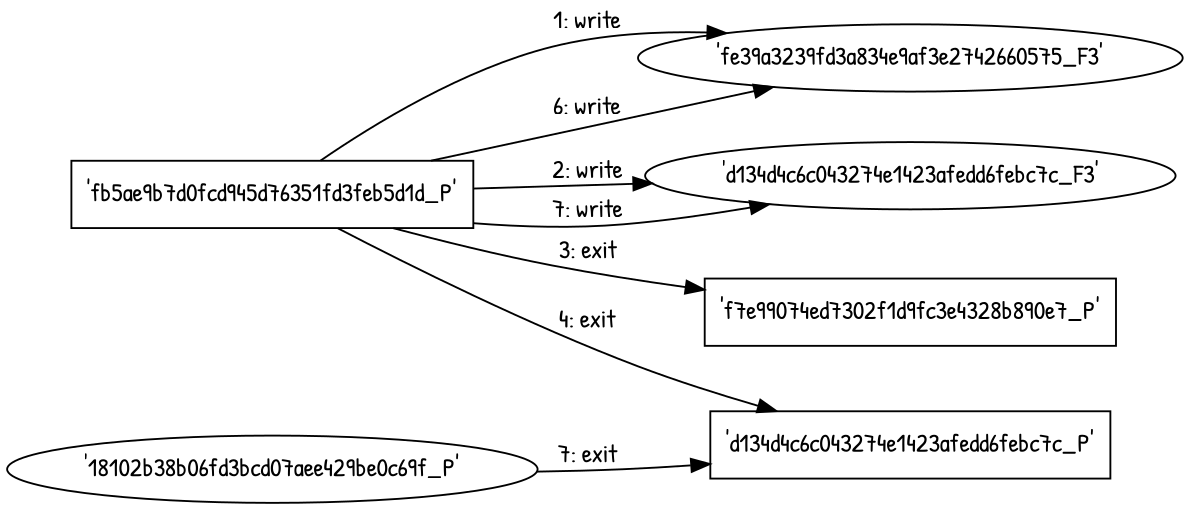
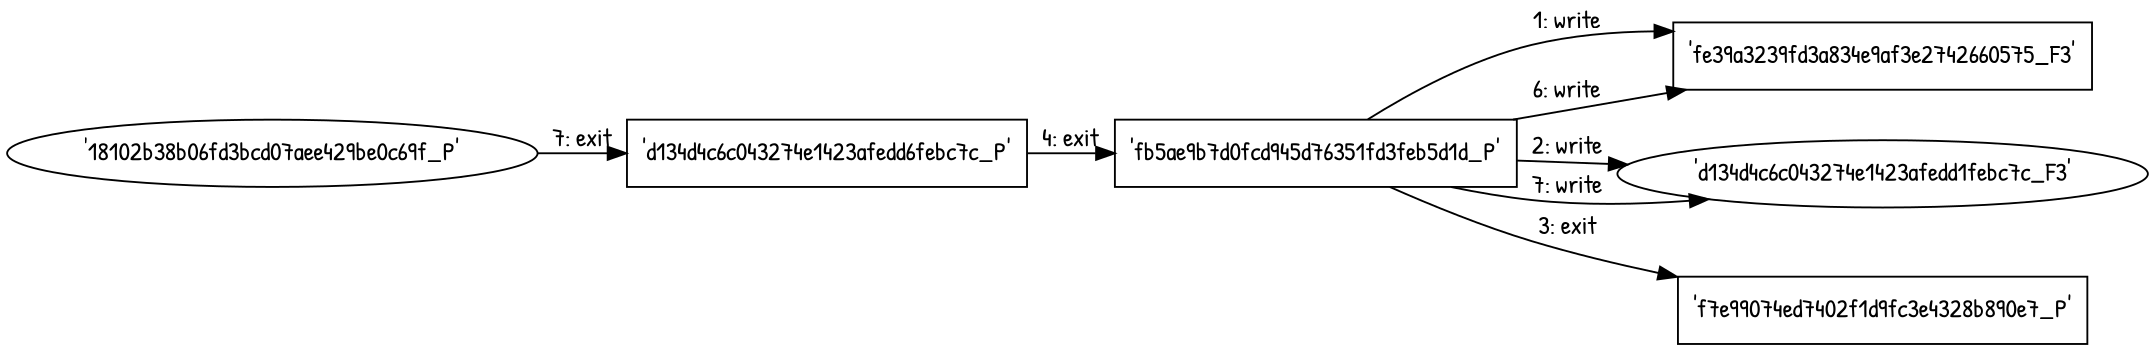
node "'fe39a3239fd3a834e9af3e2742660575_F3'": shape ellipse -> box
node "'d134d4c6c043274e1423afedd6febc7c_F3'": label "'d134d4c6c043274e1423afedd6febc7c_F3'" -> "'d134d4c6c043274e1423afedd1febc7c_F3'"
node "'f7e99074ed7302f1d9fc3e4328b890e7_P'": label "'f7e99074ed7302f1d9fc3e4328b890e7_P'" -> "'f7e99074ed7402f1d9fc3e4328b890e7_P'"
edge "'fb5ae9b7d0fcd945d76351fd3feb5d1d_P'" -> "'d134d4c6c043274e1423afedd6febc7c_P'": reversed
